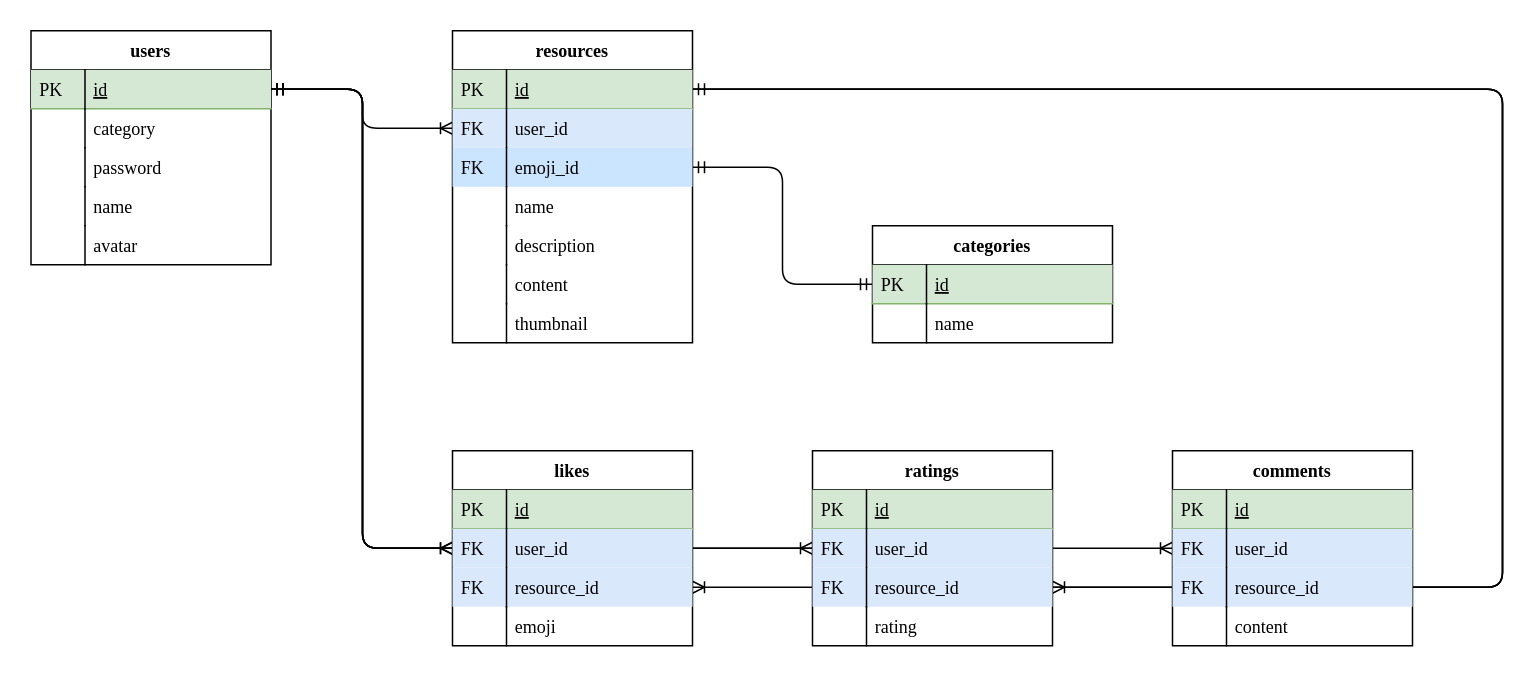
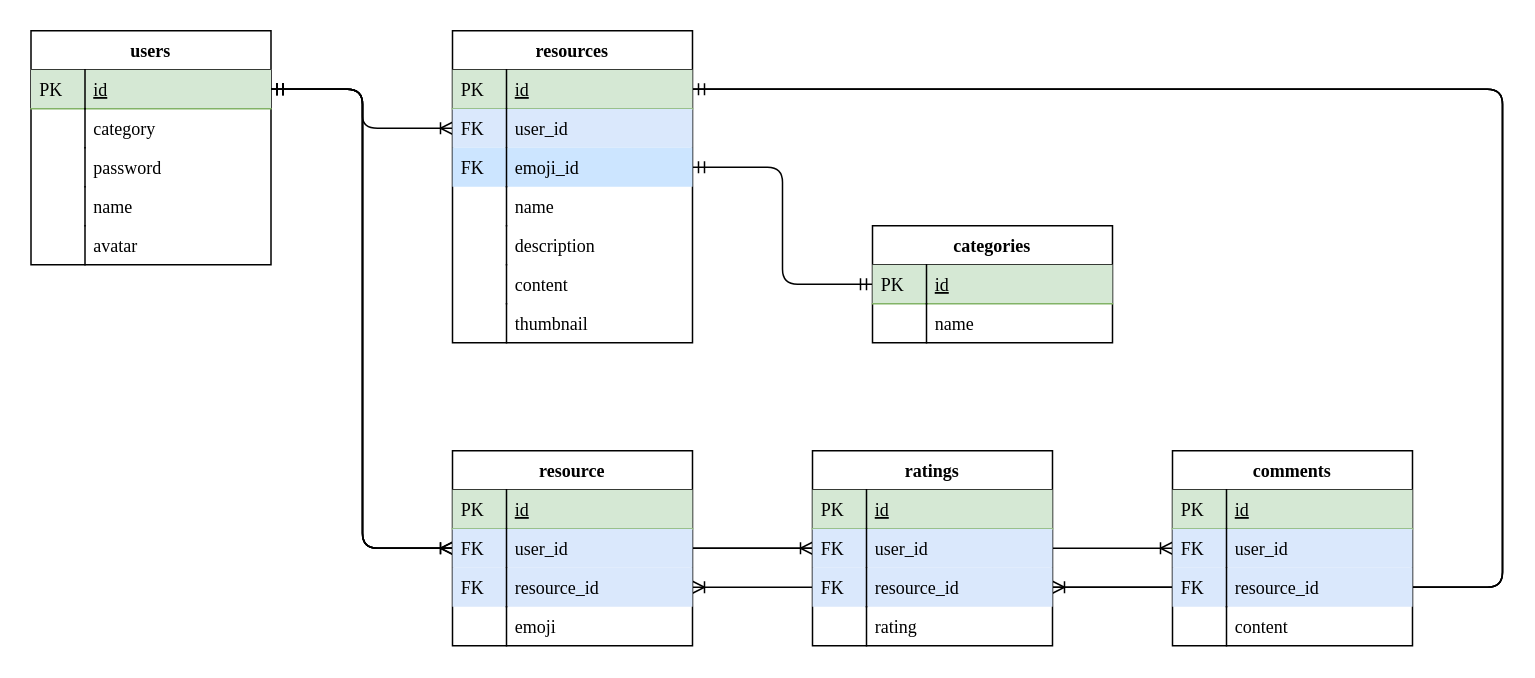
node "likes": label "likes" -> "resource"
